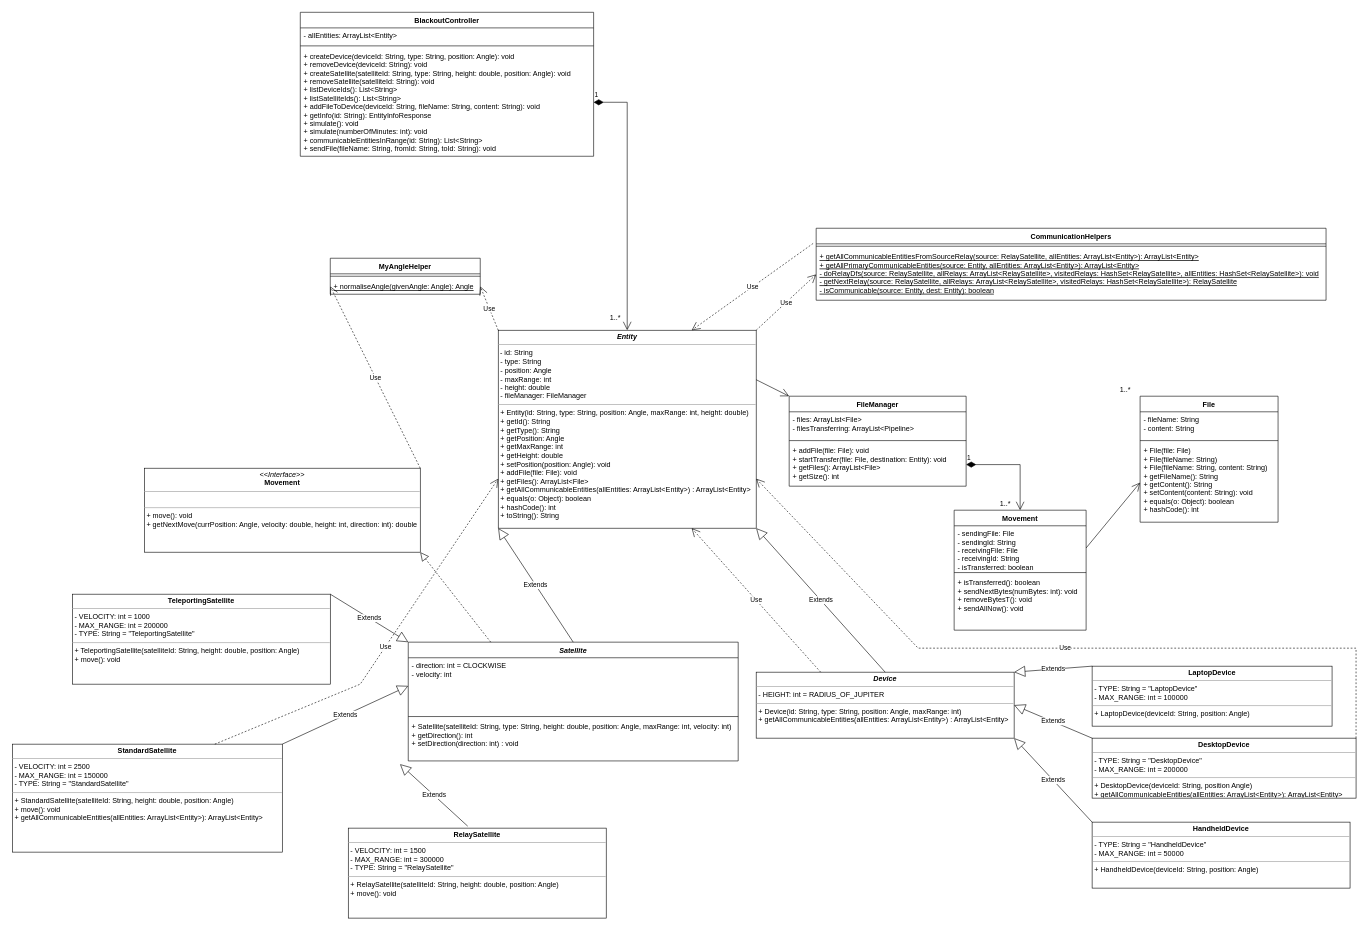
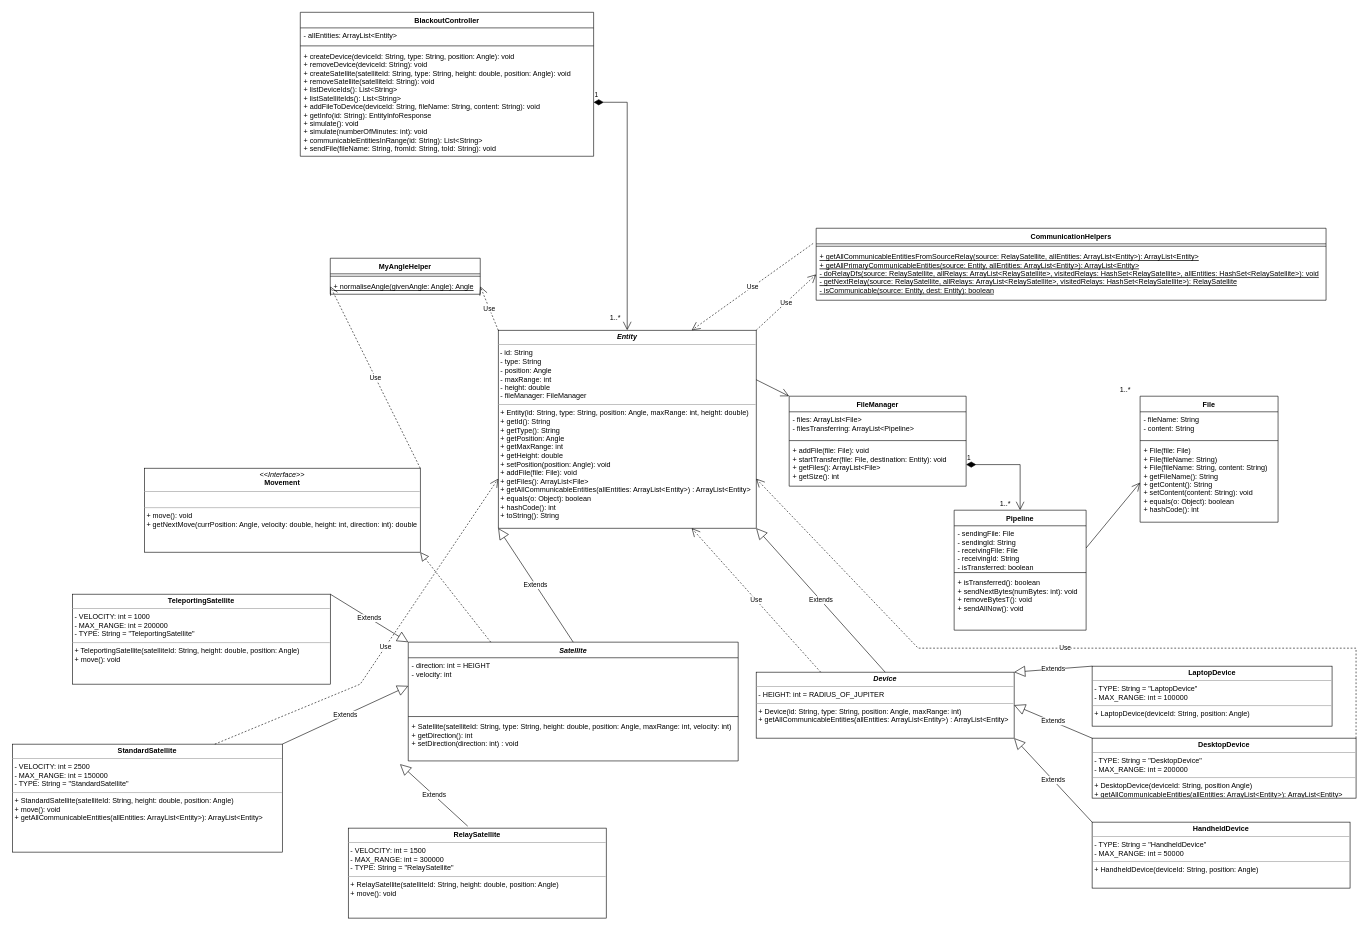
node "Movement": label "Movement" -> "Pipeline"
node "- direction: int = CLOCKWISE - velocity: int": label "- direction: int = CLOCKWISE - velocity: int" -> "- direction: int = HEIGHT - velocity: int"
